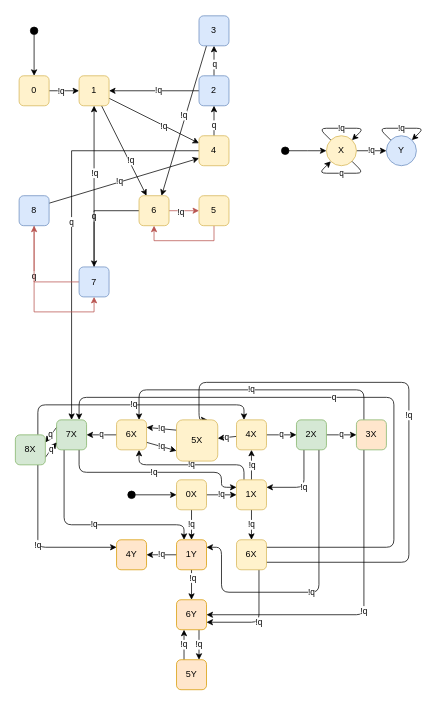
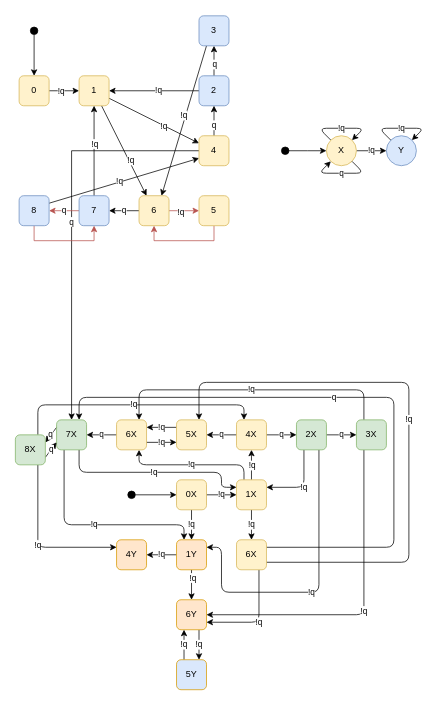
node "7": moved (94, 282) -> (94, 210)
node "3X": fillcolor #ffe6cc -> #d5e8d4
node "5X": size 41x41 -> 30x30
node "5Y": fillcolor #ffe6cc -> #dae8fc
